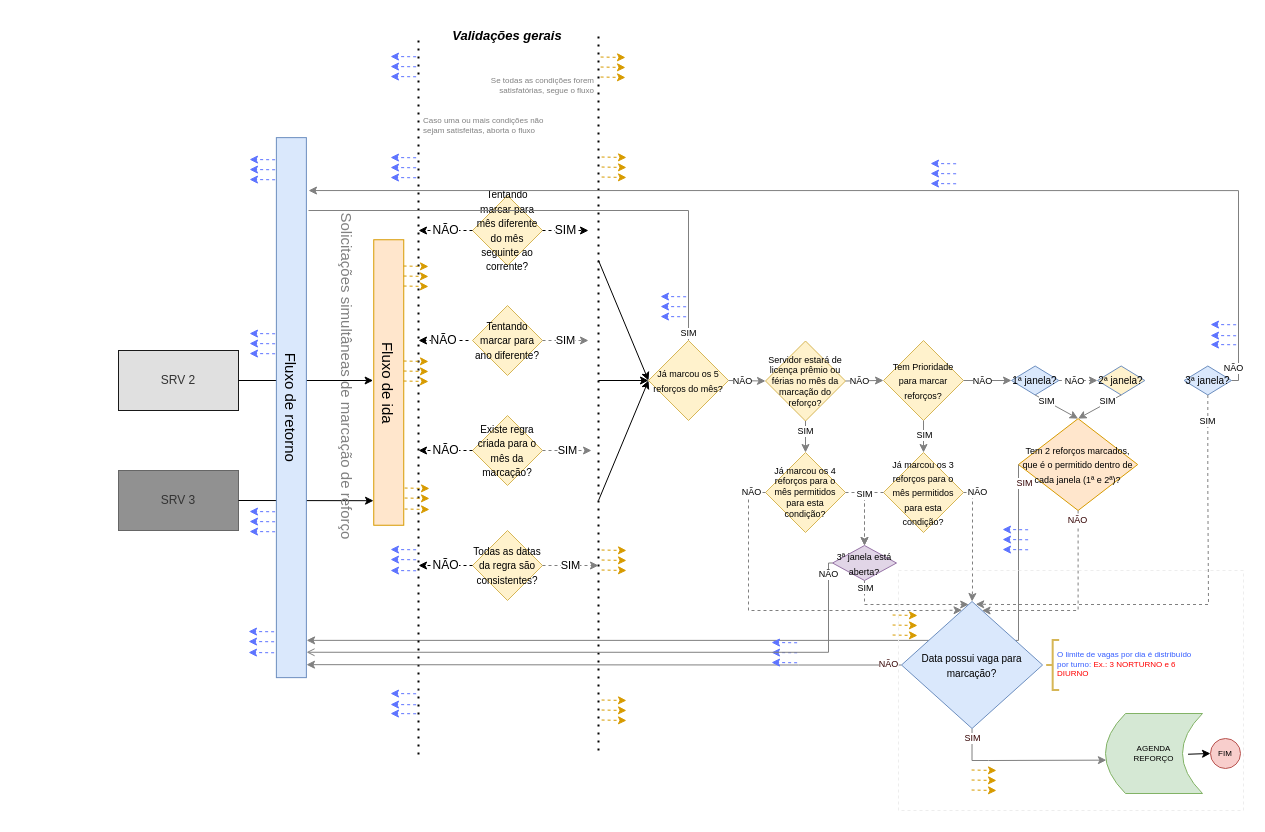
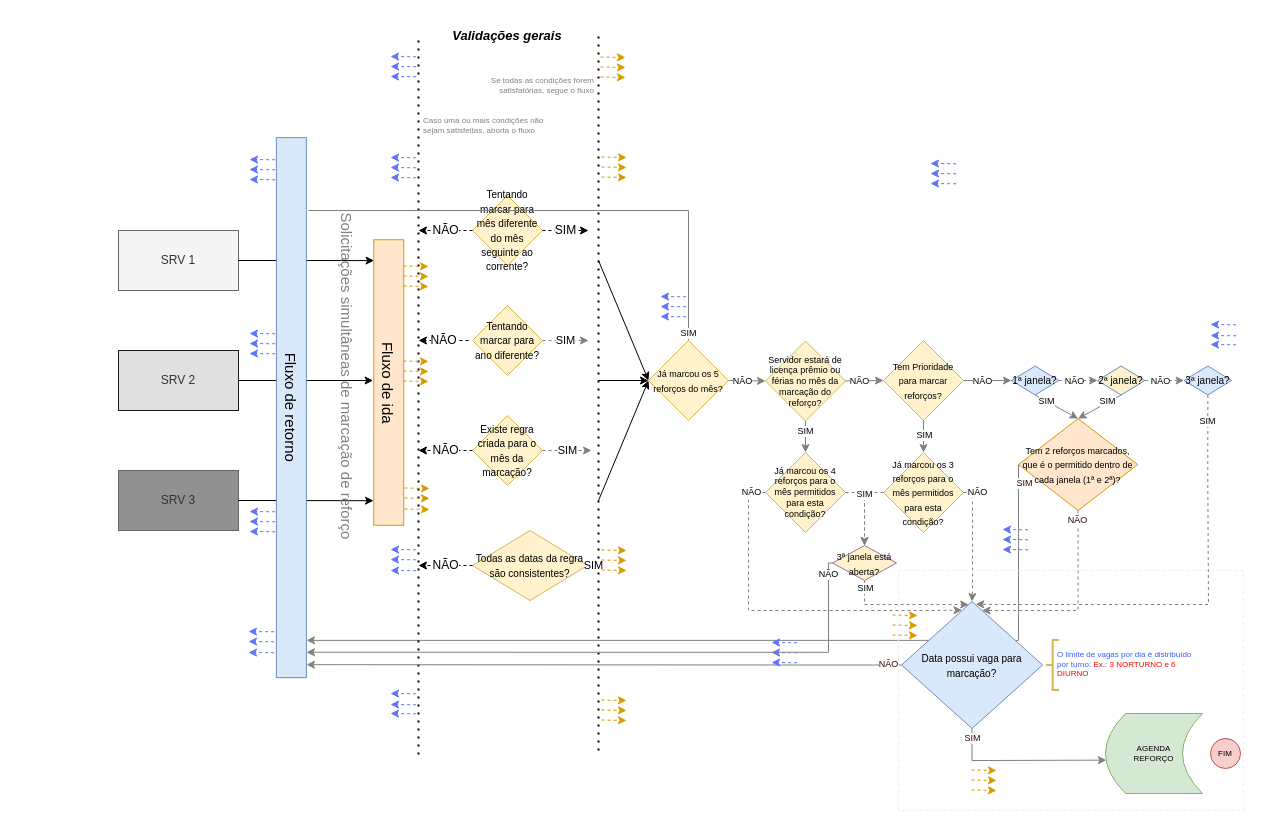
edge "3ª janela?" -> "Fluxo de retorno": removed, label "NÃO"
node "SRV 1": added
edge "SRV 1" -> "Fluxo de ida": added
edge "2ª janela?" -> "3ª janela?": added, label "NÃO"
node "3ª janela está aberta?": fillcolor #e1d5e7 -> #fff2cc
node "Todas as datas da regra são consistentes?": size 70x70 -> 115x70
edge "3ª janela está aberta?" -> "Fluxo de retorno": arrowhead open -> classic
edge "AGENDA REFORÇO" -> "FIM": removed
